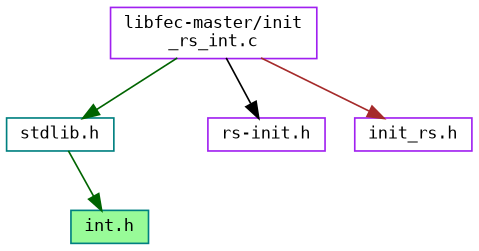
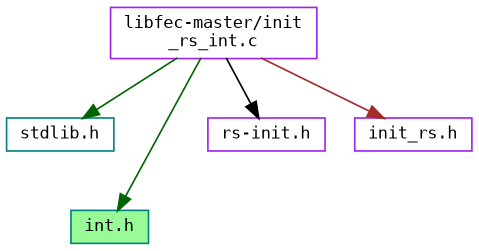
edge "stdlib.h" -> "int.h": now "libfec-master/init _rs_int.c" -> "int.h"
